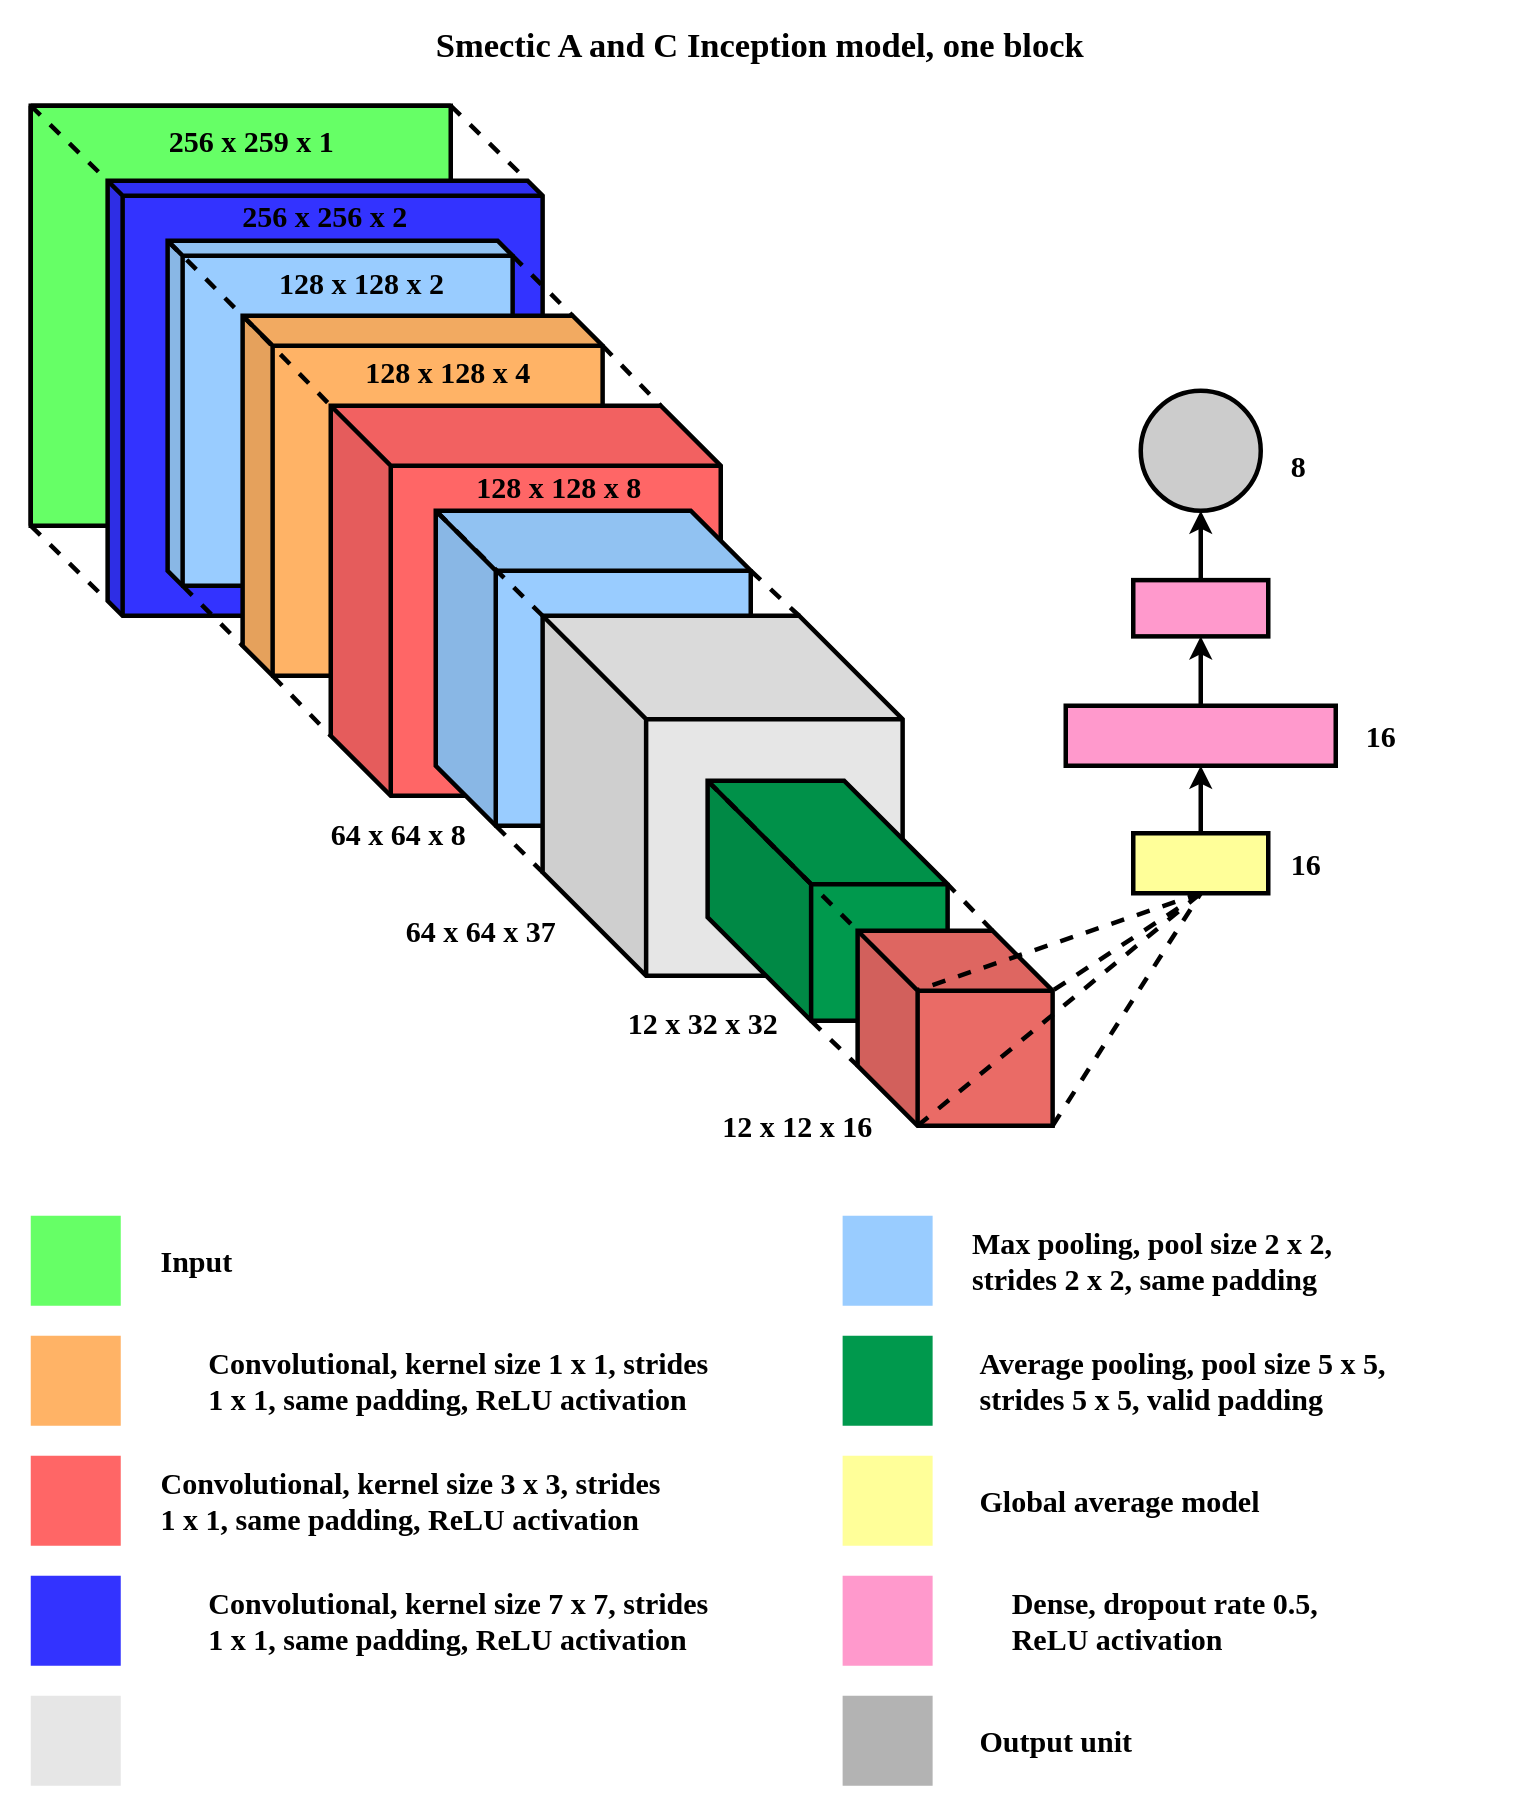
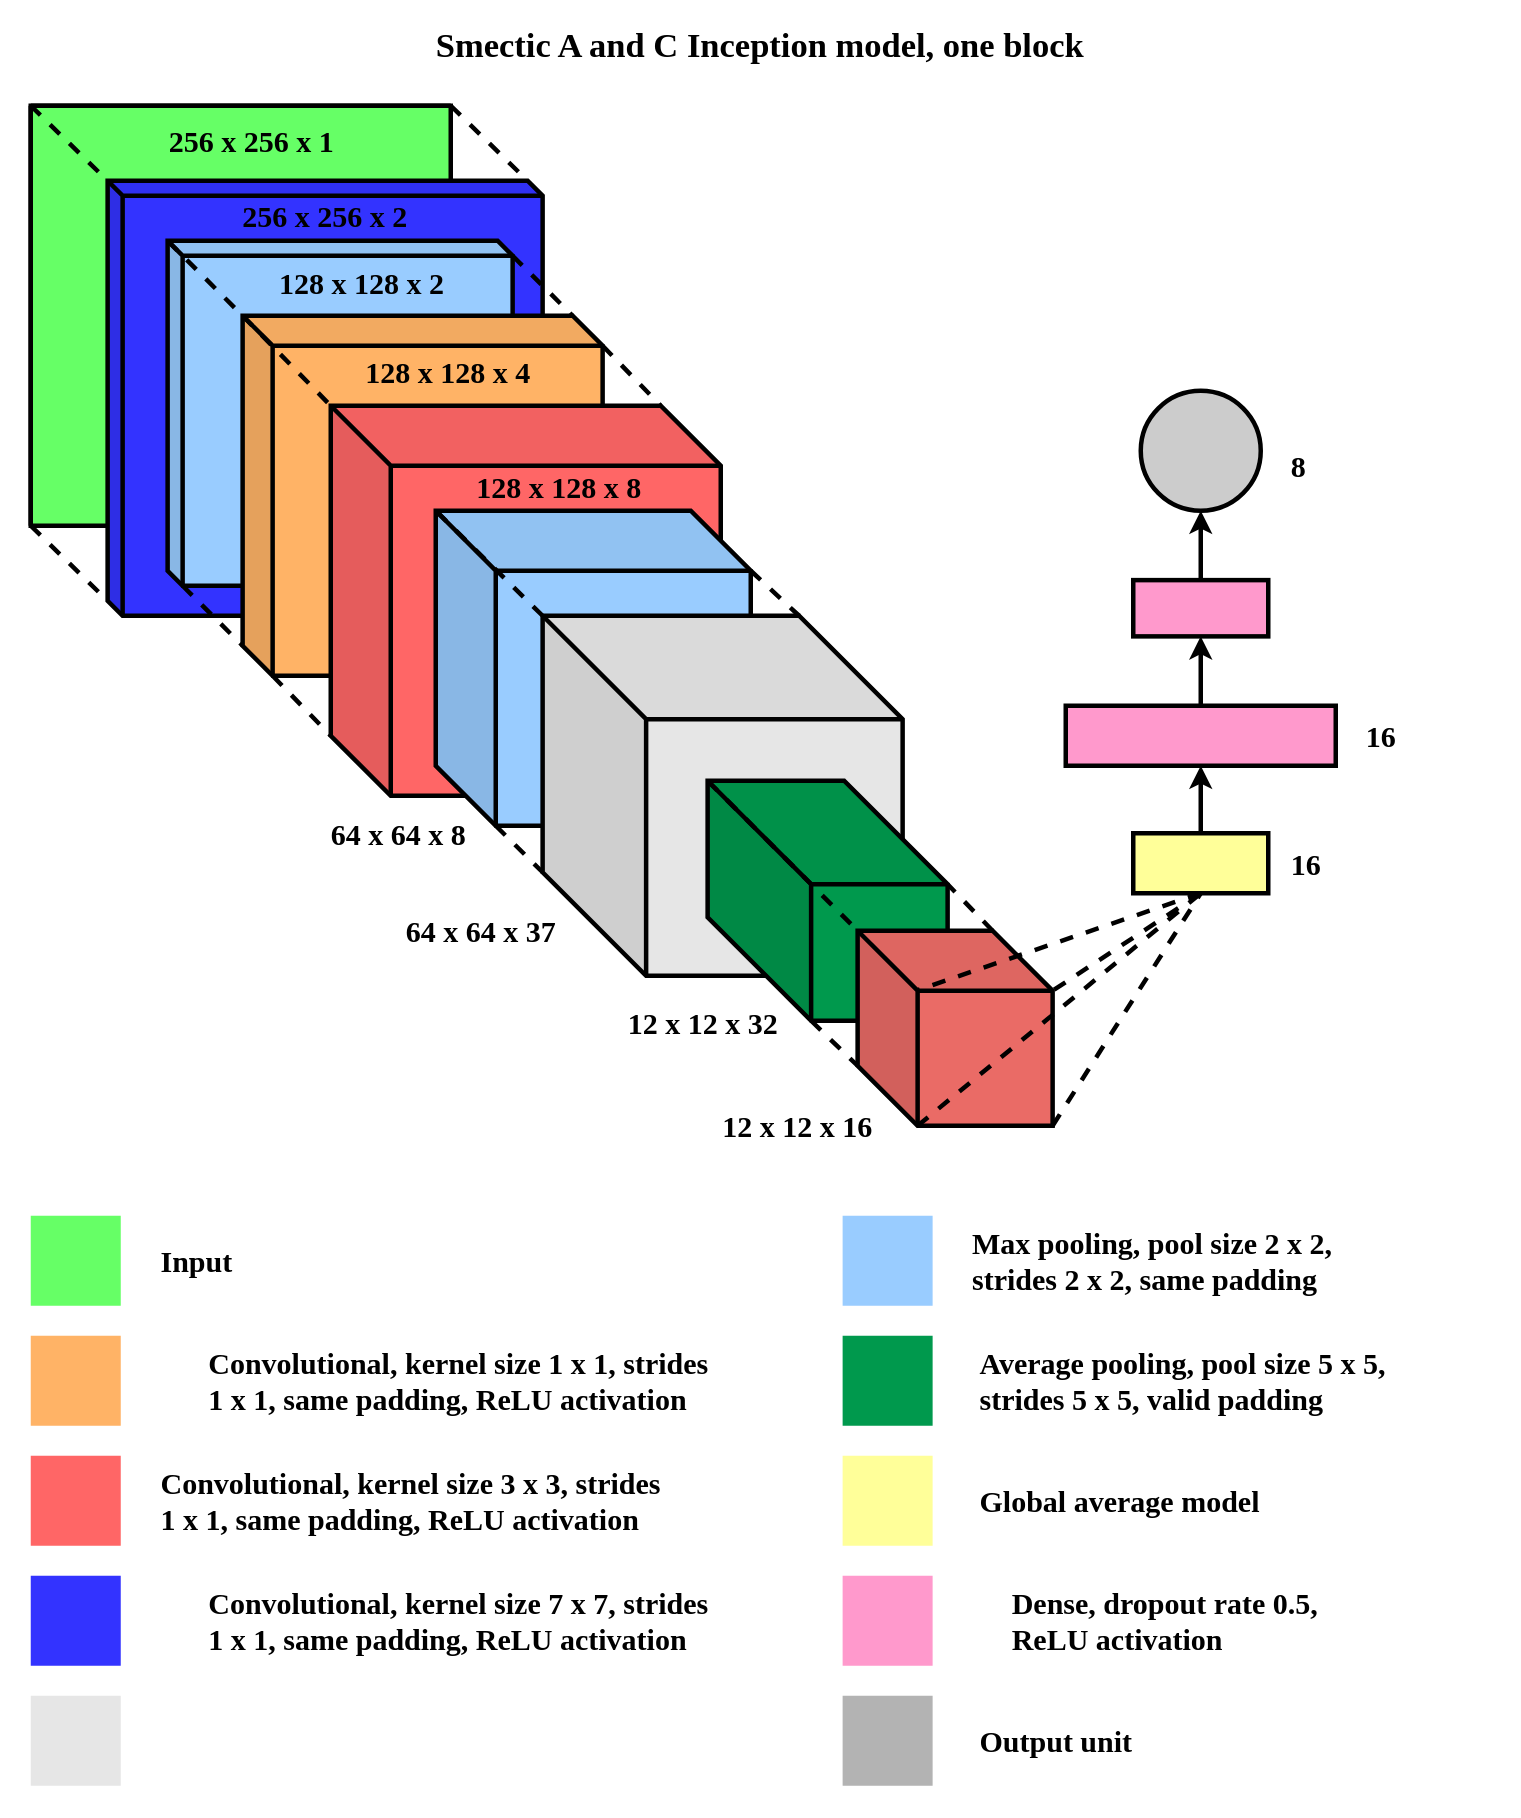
node "256 x 259 x 1": label "256 x 259 x 1" -> "256 x 256 x 1"
node "12 x 32 x 32": label "12 x 32 x 32" -> "12 x 12 x 32"
